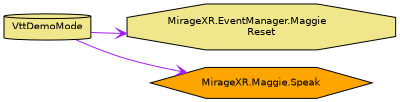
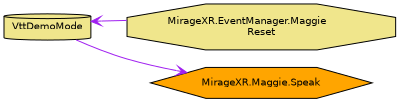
edge "VttDemoMode" -> "MirageXR.EventManager.Maggie Reset": reversed
